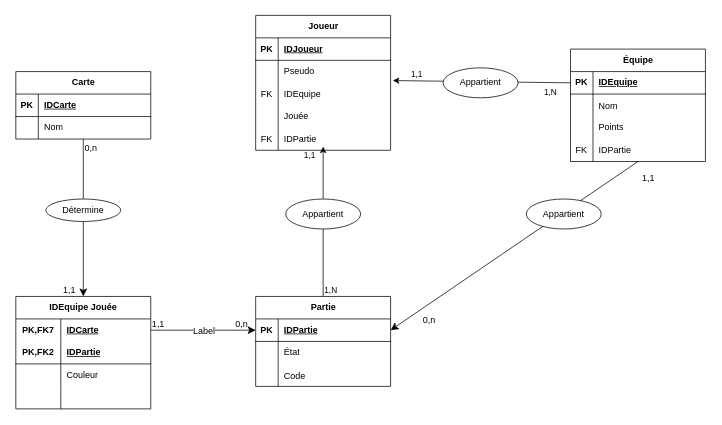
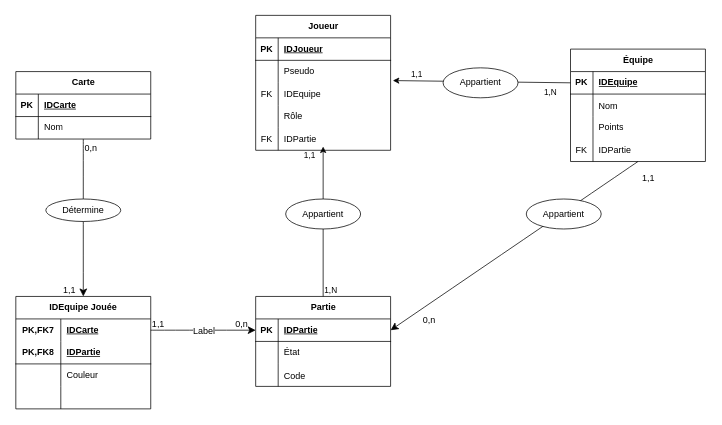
node "Jouée": label "Jouée" -> "Rôle"
node "PK,FK2": label "PK,FK2" -> "PK,FK8"
